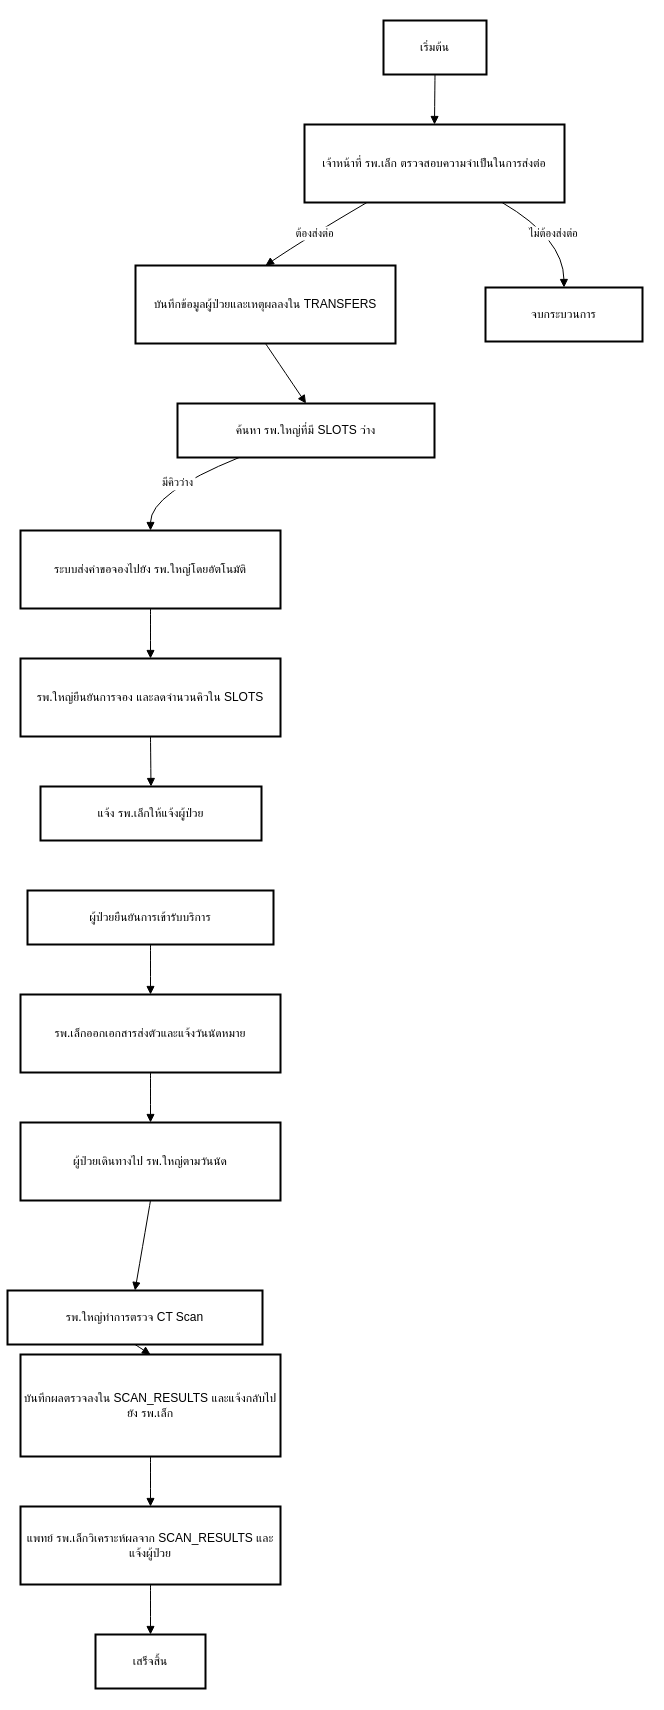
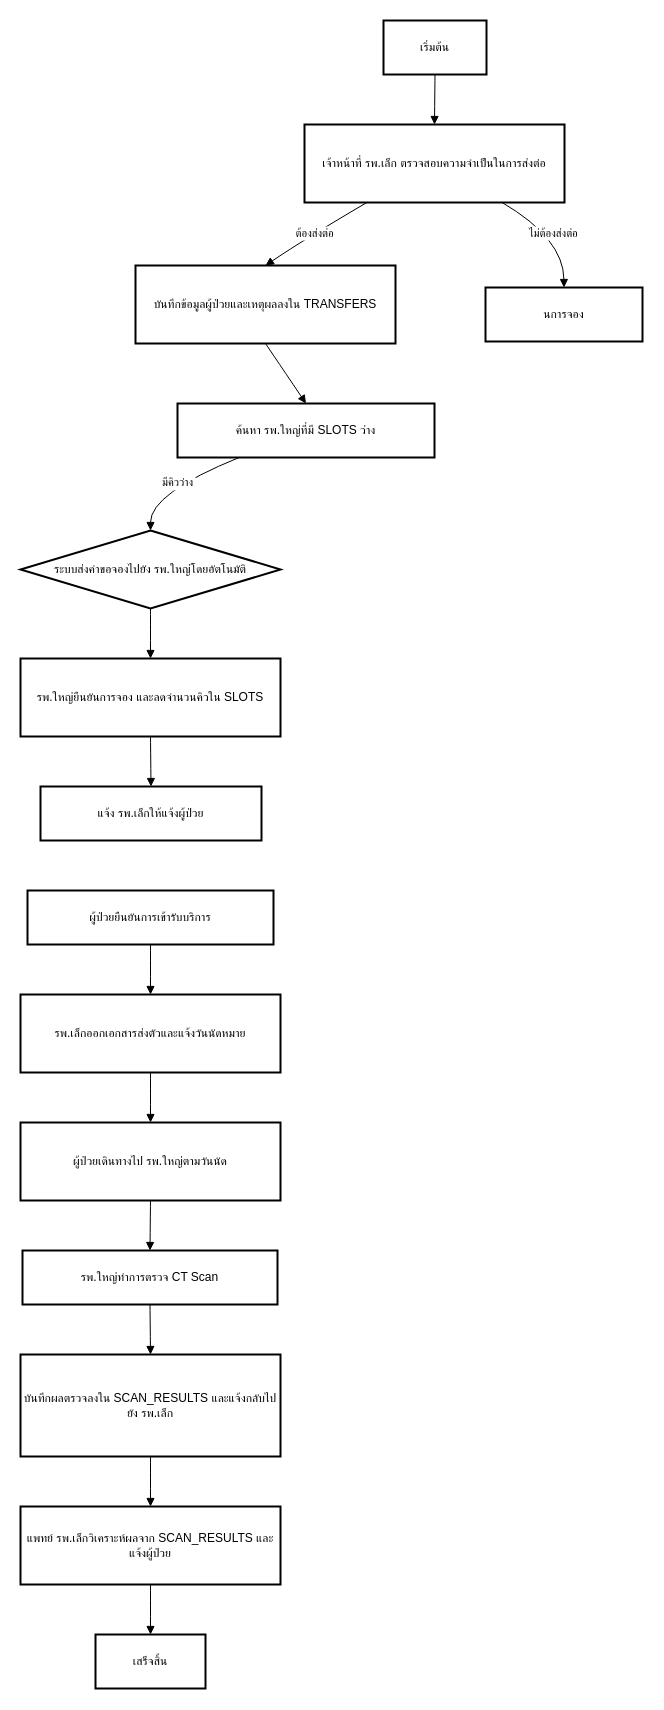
node "จบกระบวนการ": label "จบกระบวนการ" -> "นการจอง"
node "ระบบส่งคำขอจองไปยัง รพ.ใหญ่โดยอัตโนมัติ": shape rectangle -> diamond
node "รพ.ใหญ่ทำการตรวจ CT Scan": moved (135, 1318) -> (150, 1278)
